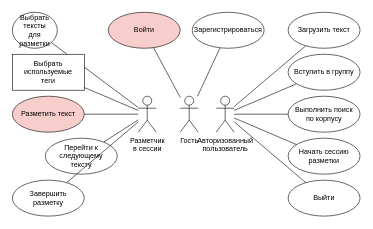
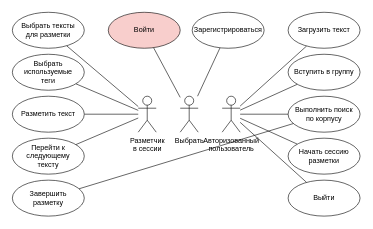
node "Выбрать тексты для разметки": size 45x36 -> 72x36
node "Выбрать используемые теги": shape rectangle -> ellipse
node "Разметить текст": fillcolor #f8cecc -> #ffffff
node "Авторизованный пользователь": moved (225, 114) -> (231, 114)
node "Гость": label "Гость" -> "Выбрать"
edge "Разметчик в сессии" -- "Завершить разметку": now "Выполнить поиск по корпусу" -- "Завершить разметку"
node "Перейти к следующему тексту": moved (81, 156) -> (48, 156)
